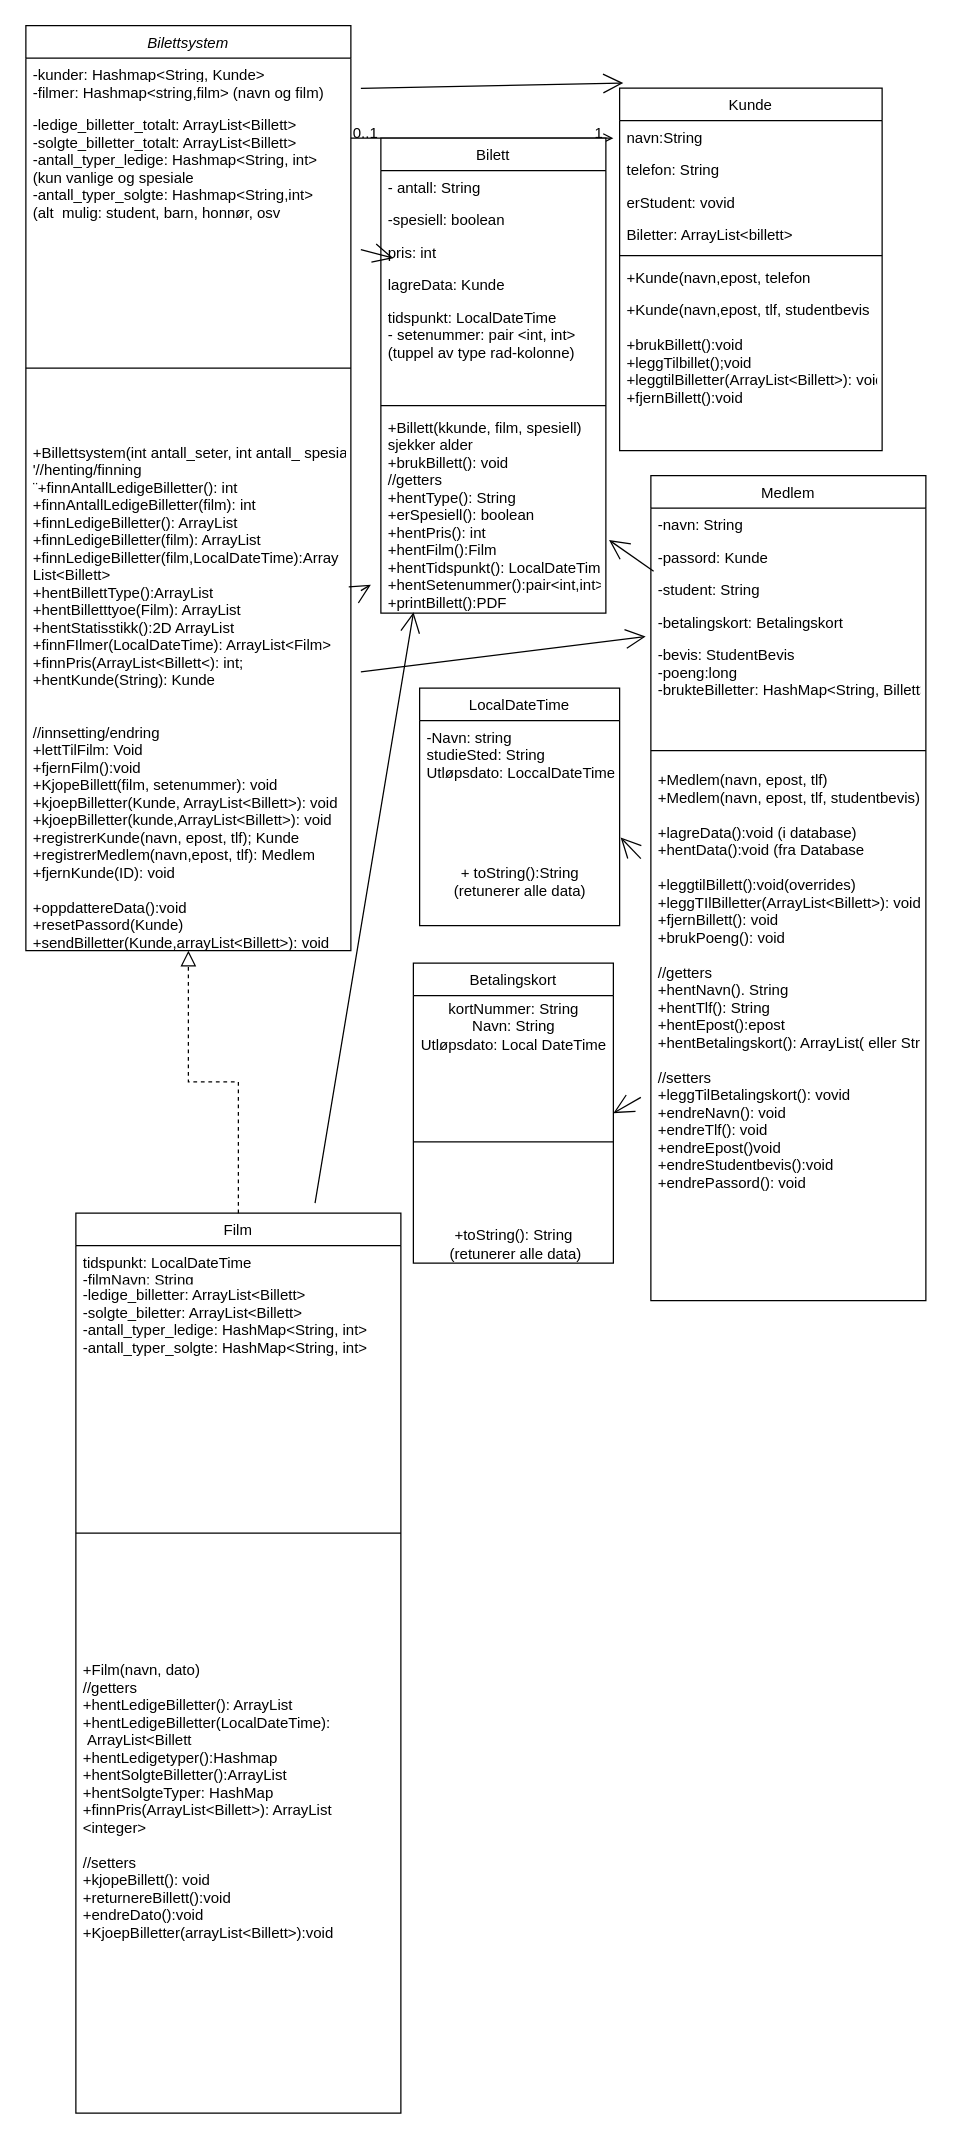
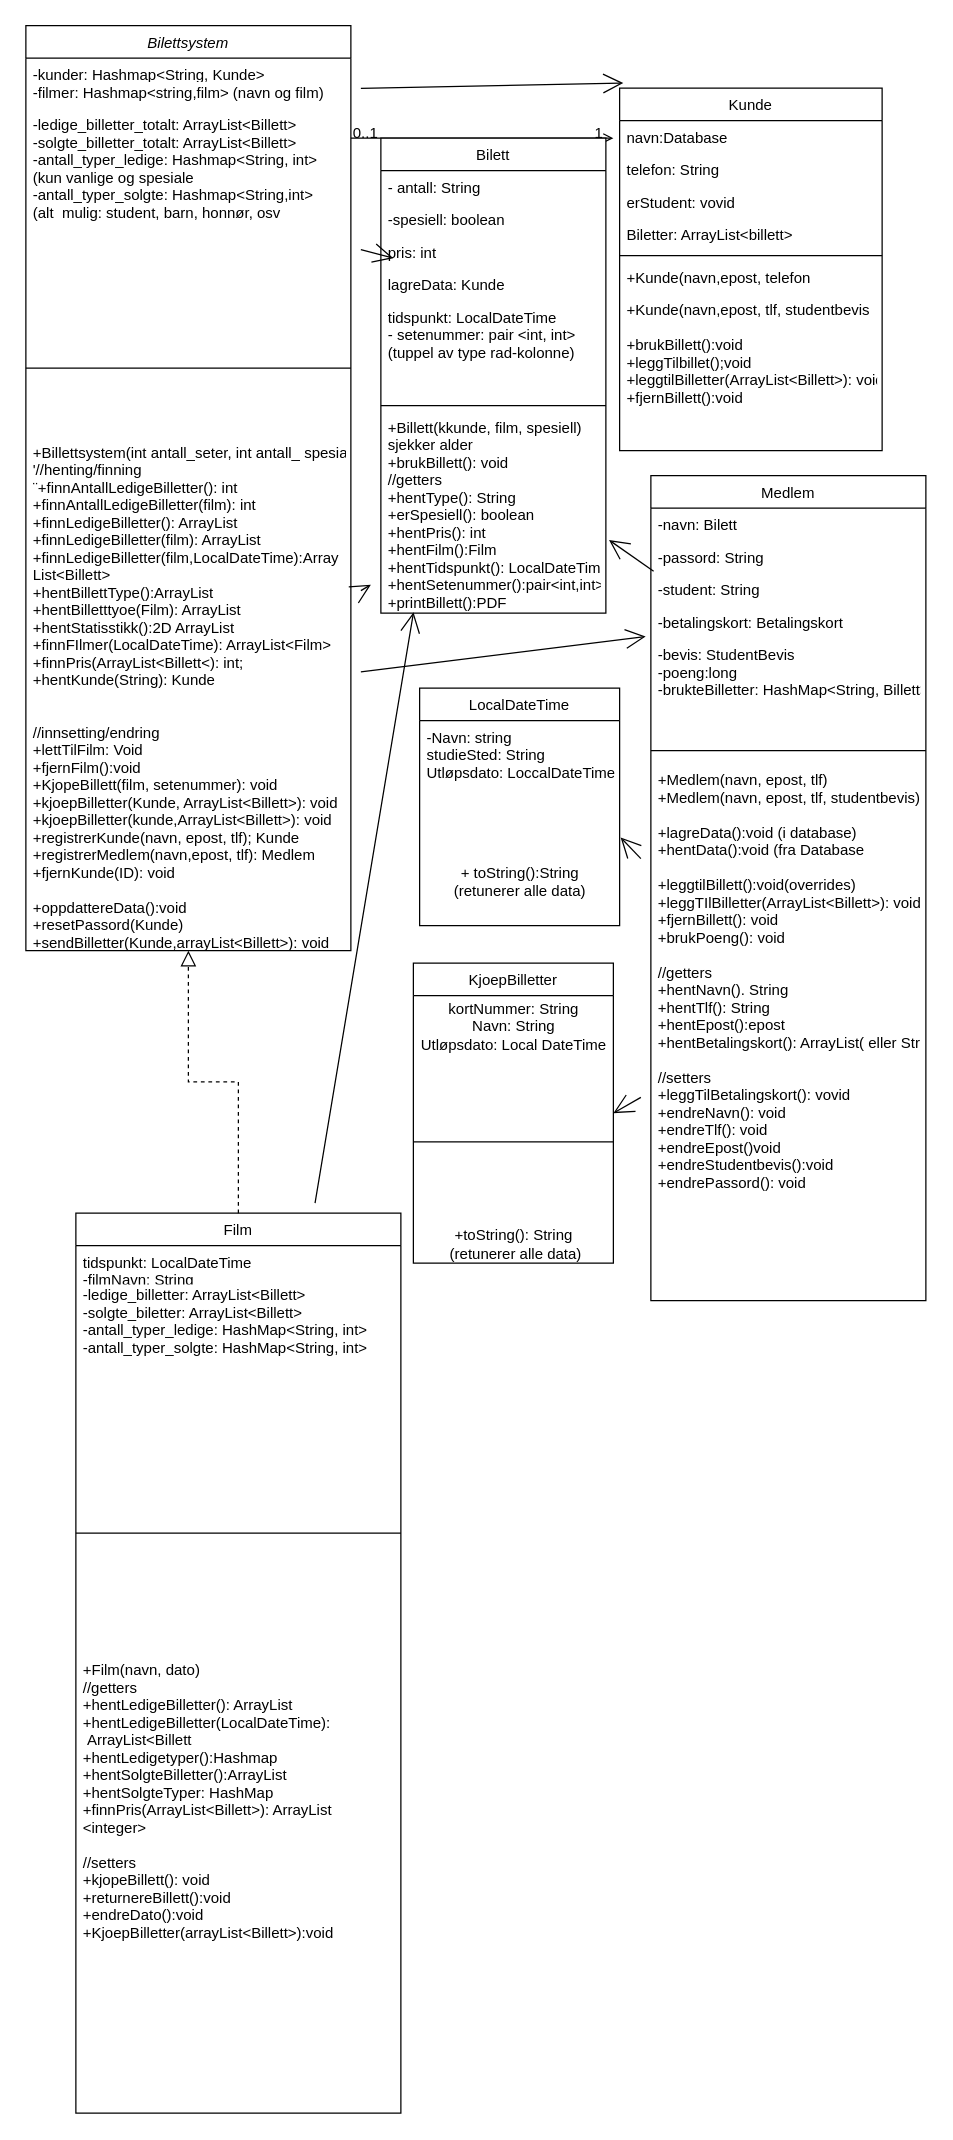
node "navn:String": label "navn:String" -> "navn:Database"
node "-navn: String": label "-navn: String" -> "-navn: Bilett"
node "-passord: Kunde": label "-passord: Kunde" -> "-passord: String"
node "Betalingskort": label "Betalingskort" -> "KjoepBilletter"
